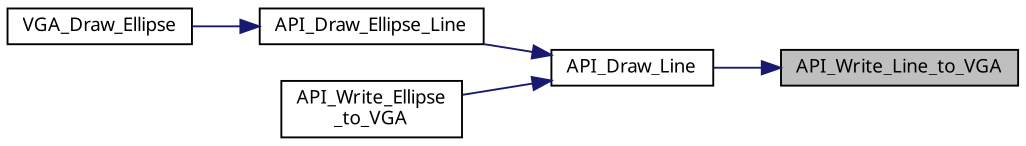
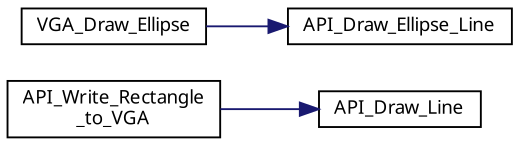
edge "API_Draw_Ellipse_Line" -> "API_Draw_Line": removed
node "API_Write_Line_to_VGA": removed
node "API_Write_Ellipse _to_VGA": label "API_Write_Ellipse _to_VGA" -> "API_Write_Rectangle _to_VGA"
